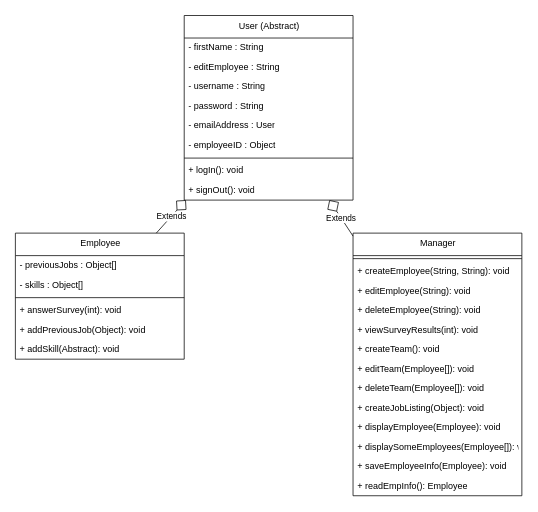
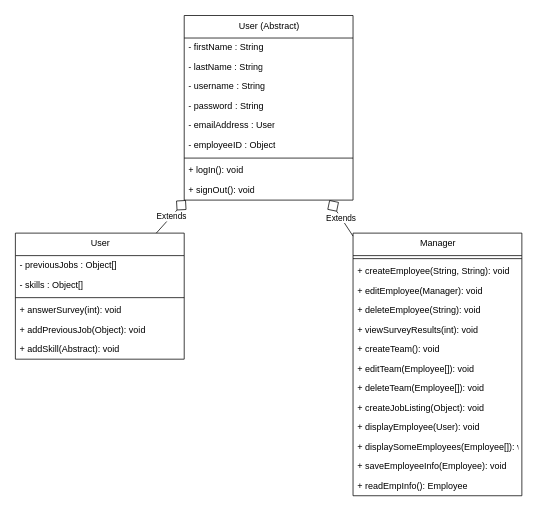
node "- editEmployee : String": label "- editEmployee : String" -> "- lastName : String"
node "Employee": label "Employee" -> "User"
node "+ editEmployee(String): void": label "+ editEmployee(String): void" -> "+ editEmployee(Manager): void"
node "+ displayEmployee(Employee): void": label "+ displayEmployee(Employee): void" -> "+ displayEmployee(User): void"
